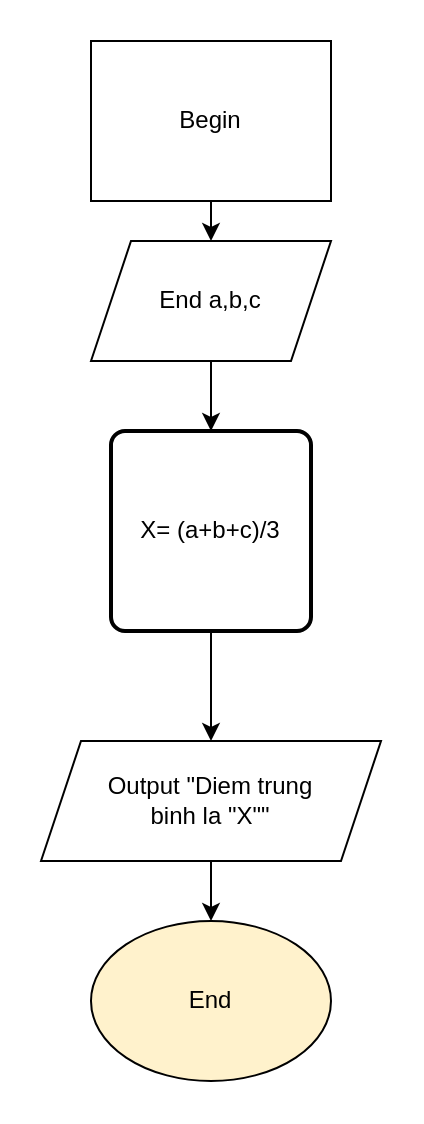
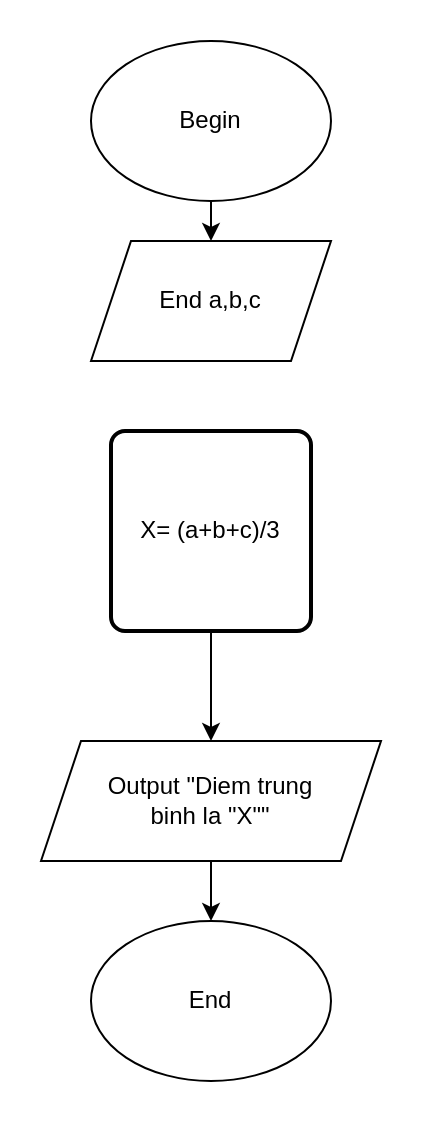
node "Begin": shape rectangle -> ellipse
edge "End a,b,c" -> "X= (a+b+c)/3": removed
node "End": fillcolor #fff2cc -> #ffffff
